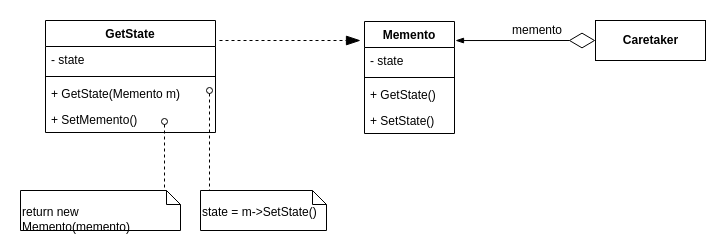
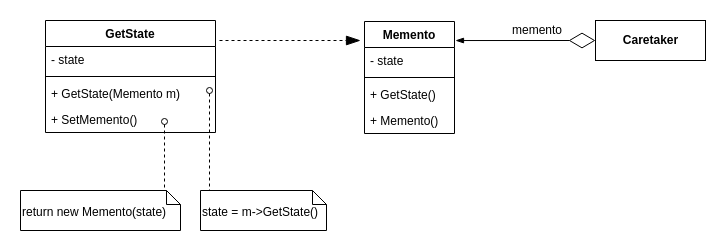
node "+ SetState()": label "+ SetState()" -> "+ Memento()"
node "return new Memento(memento)": label "return new Memento(memento)" -> "return new Memento(state)"
node "state = m->SetState()": label "state = m->SetState()" -> "state = m->GetState()"
